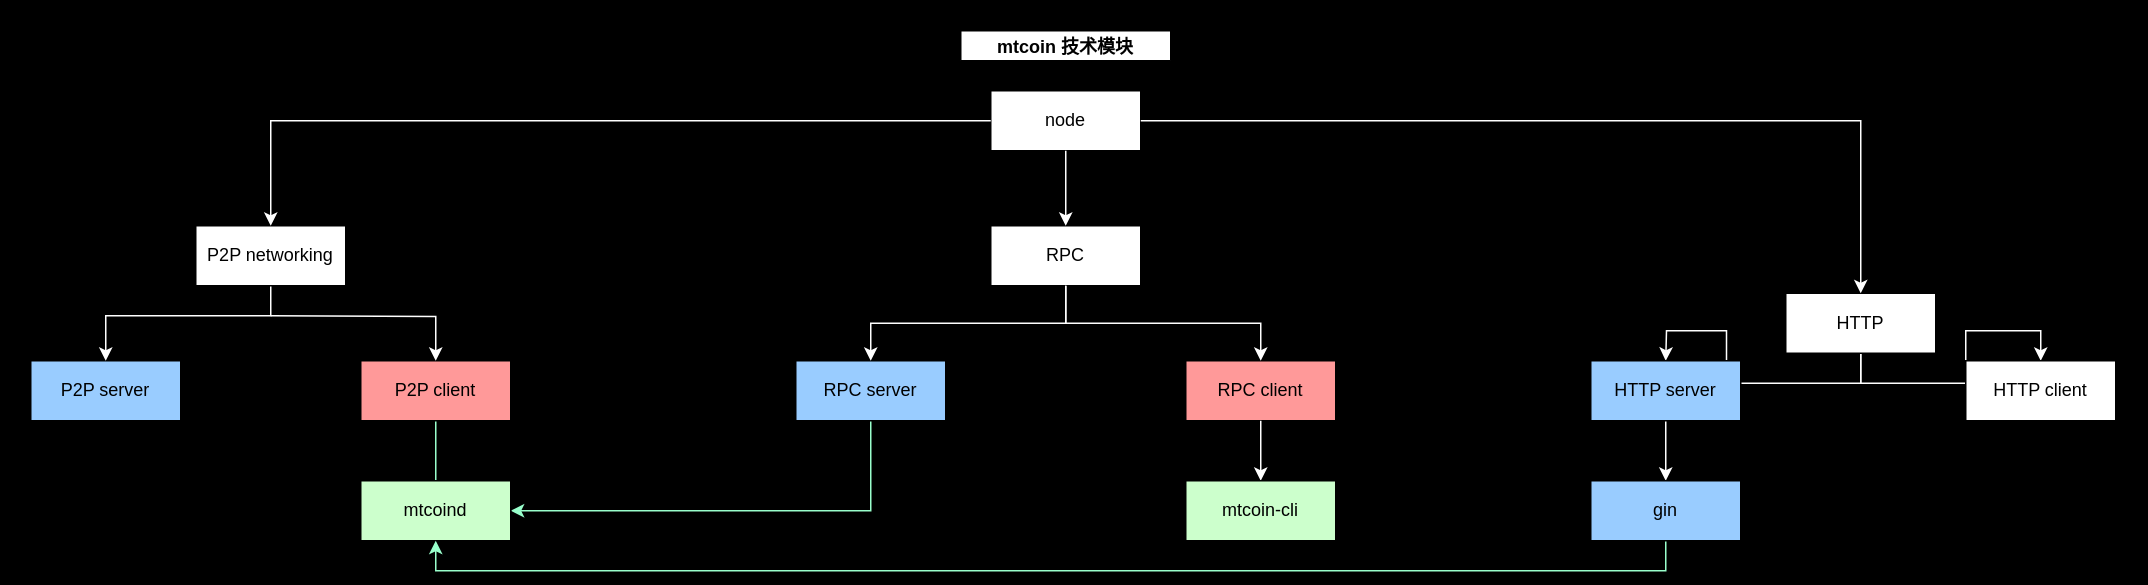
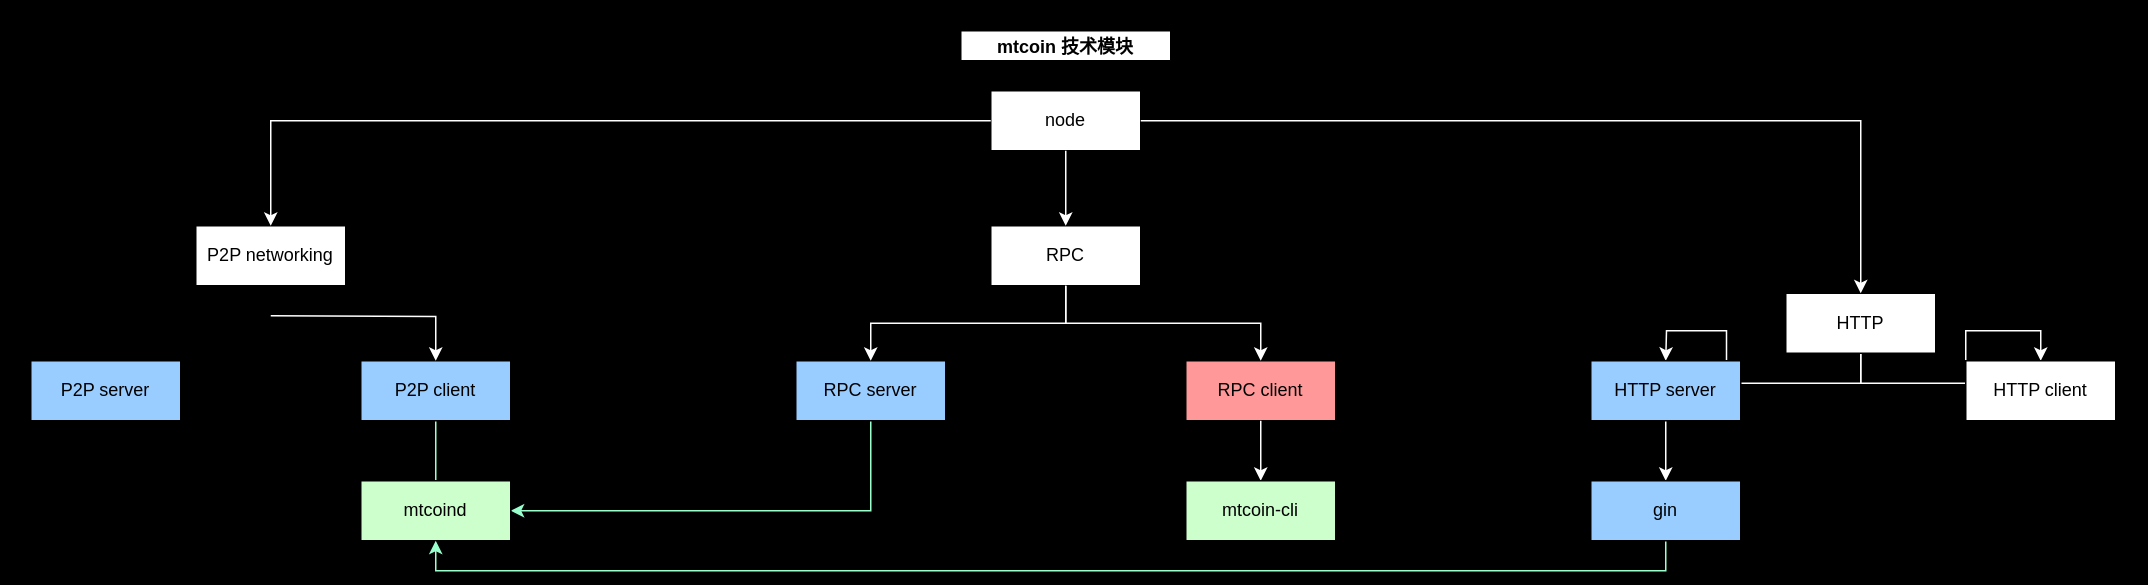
edge "P2P networking" -> "P2P server": removed
node "P2P client": fillcolor #ff9999 -> #99ccff
